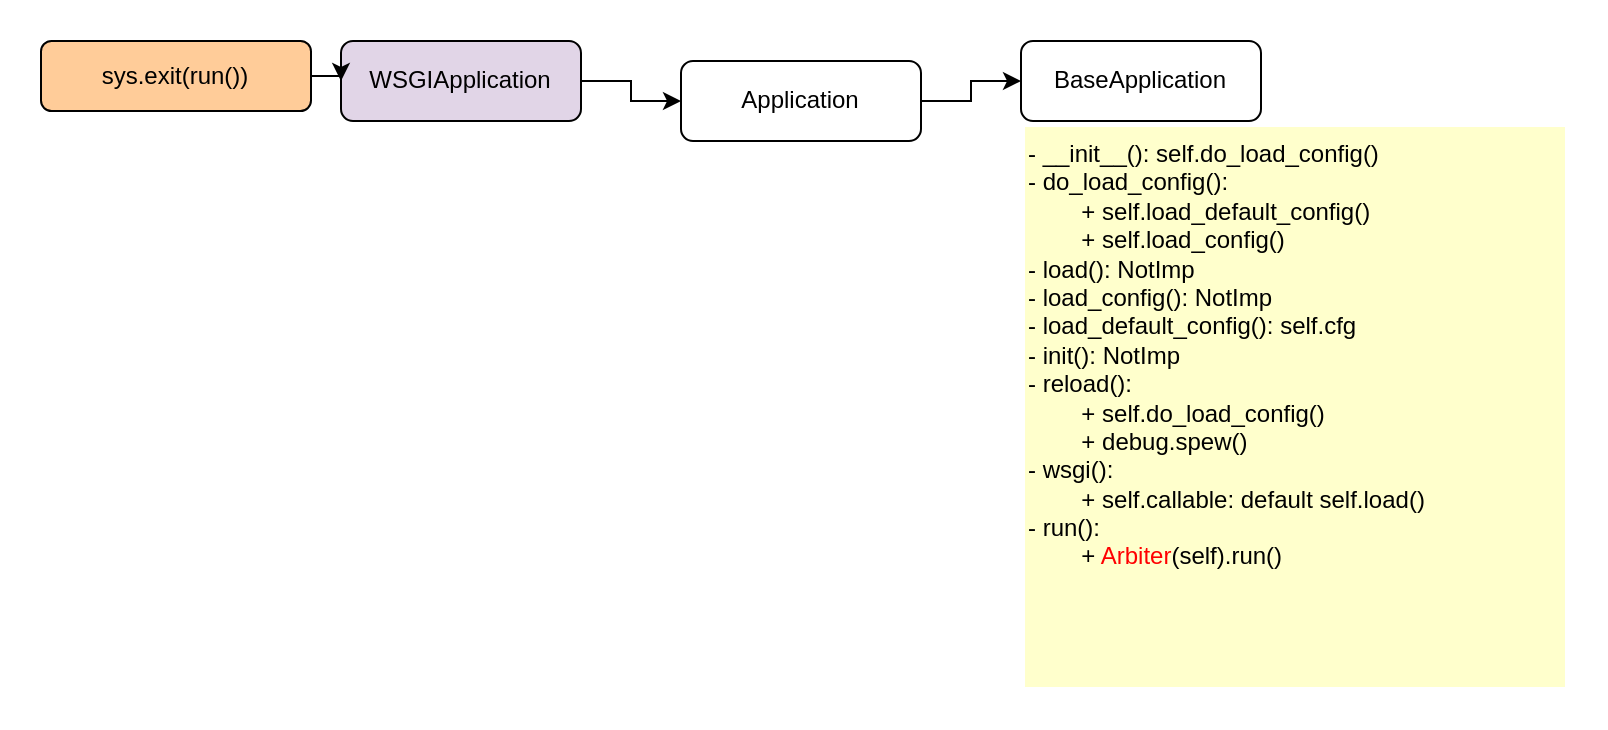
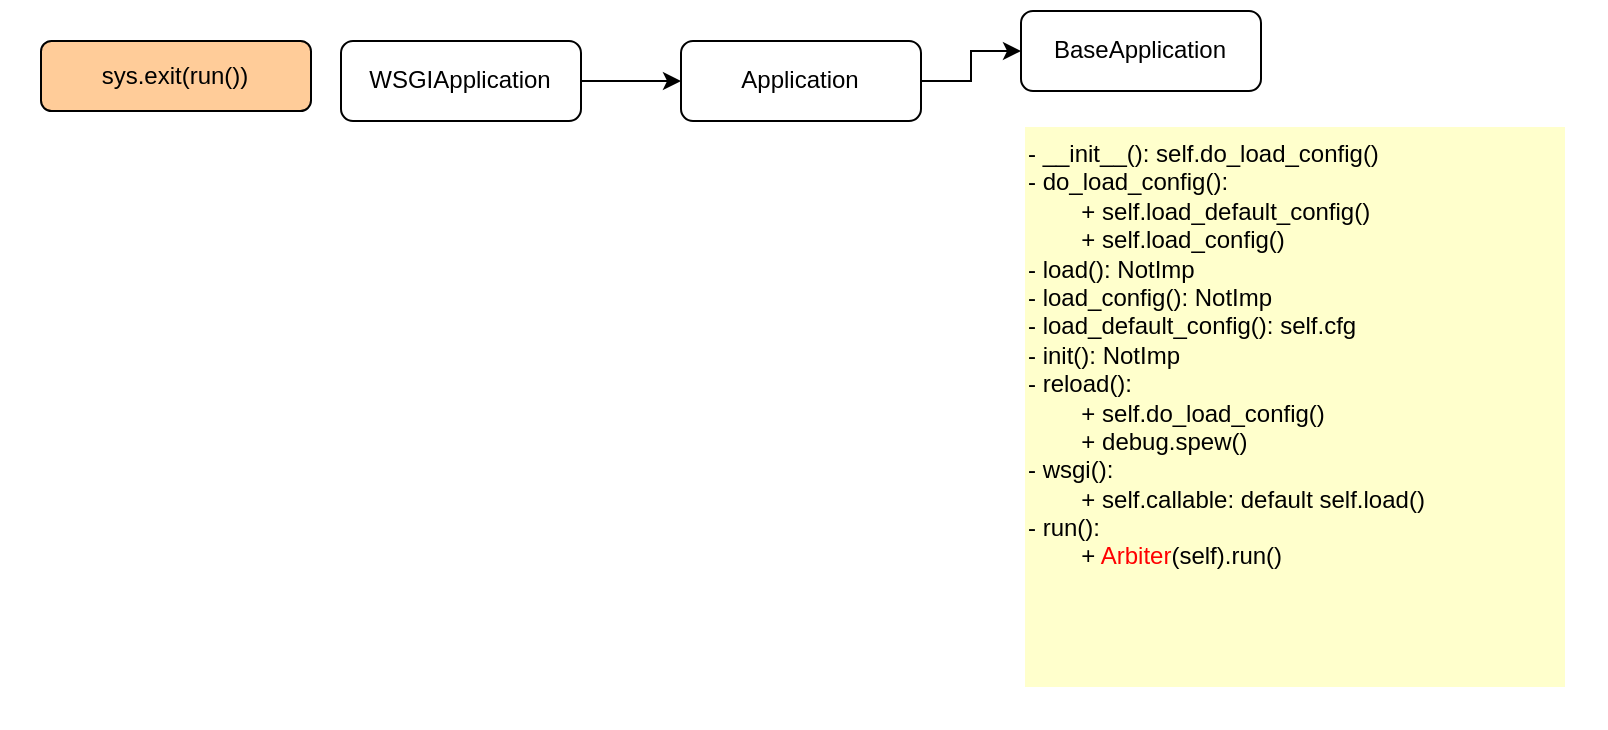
edge "sys.exit(run())" -> "WSGIApplication": removed
node "WSGIApplication": fillcolor #e1d5e7 -> #ffffff
node "BaseApplication": moved (1141, 81) -> (1141, 51)
node "Application": moved (801, 101) -> (801, 81)
